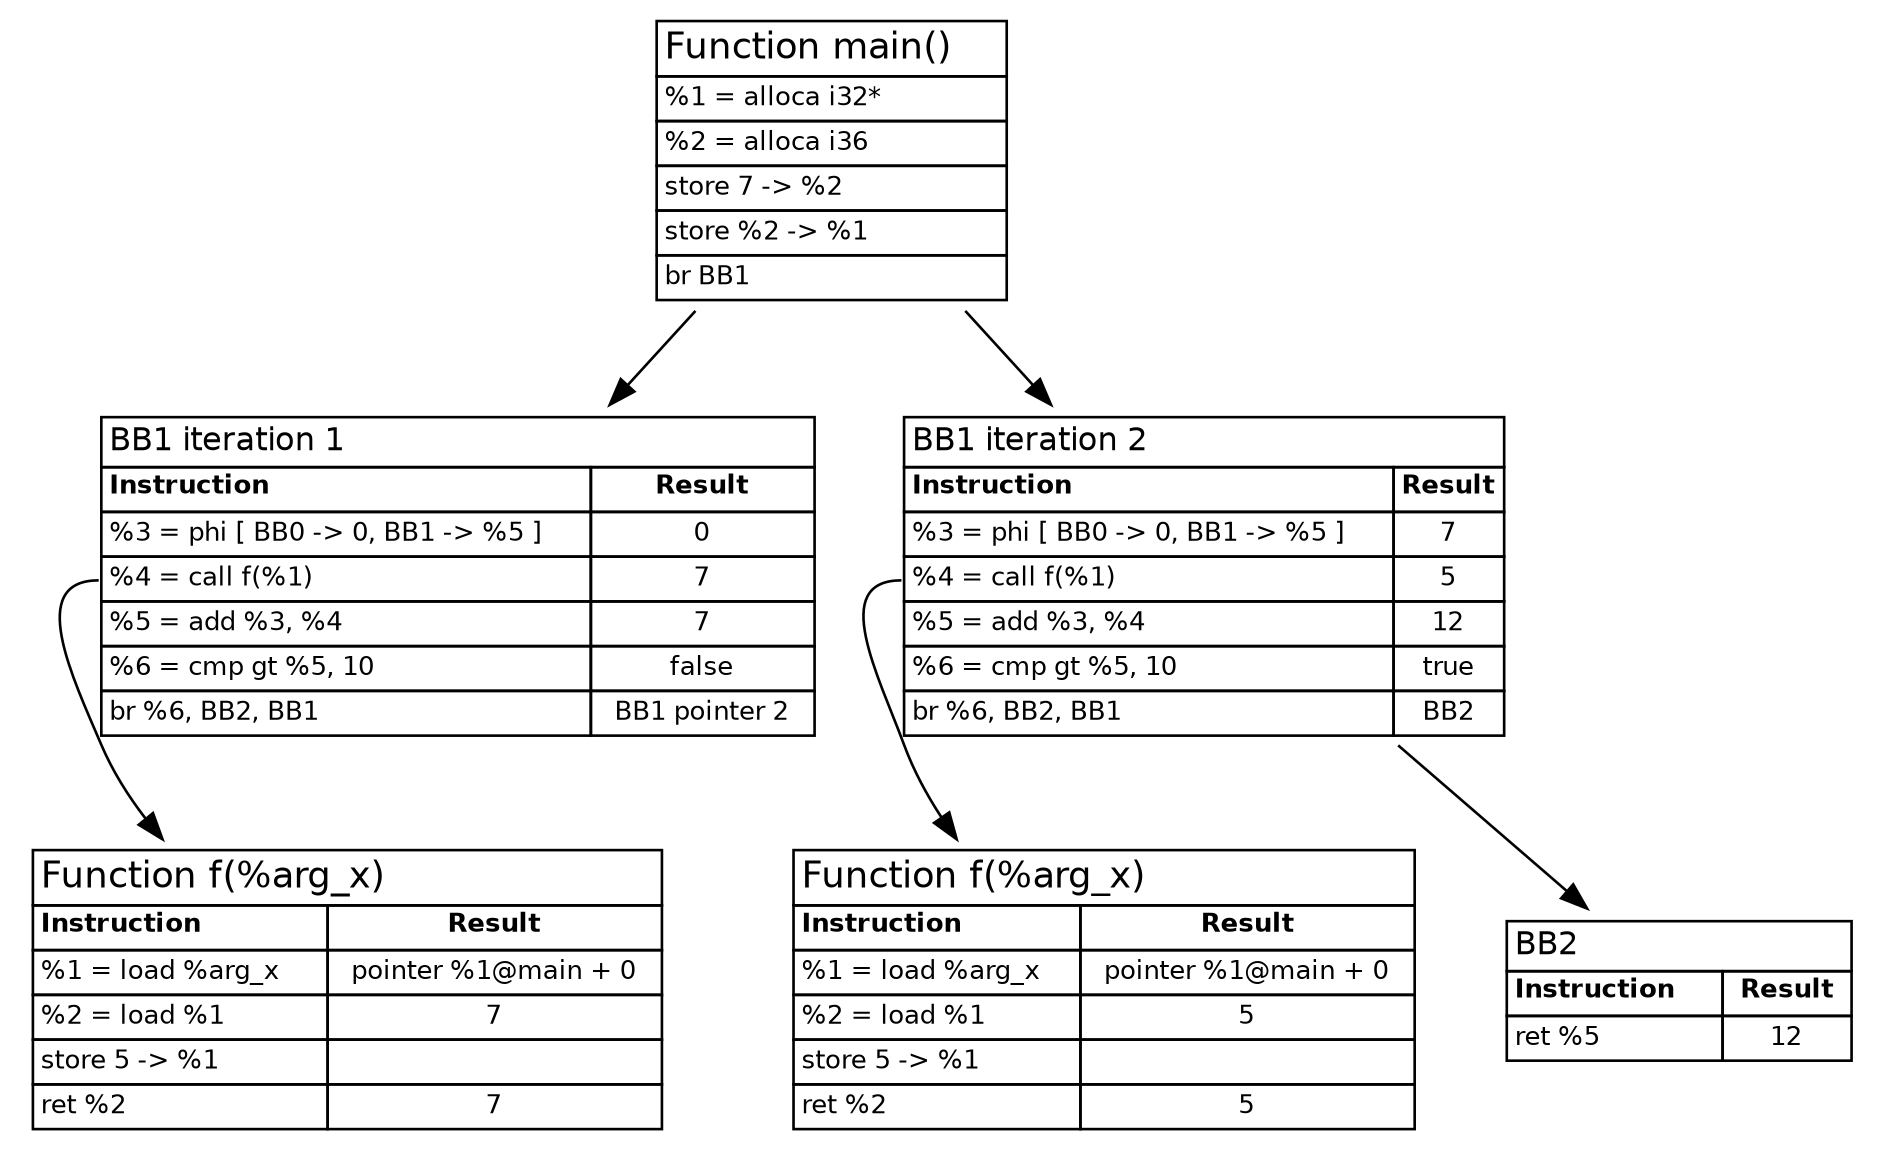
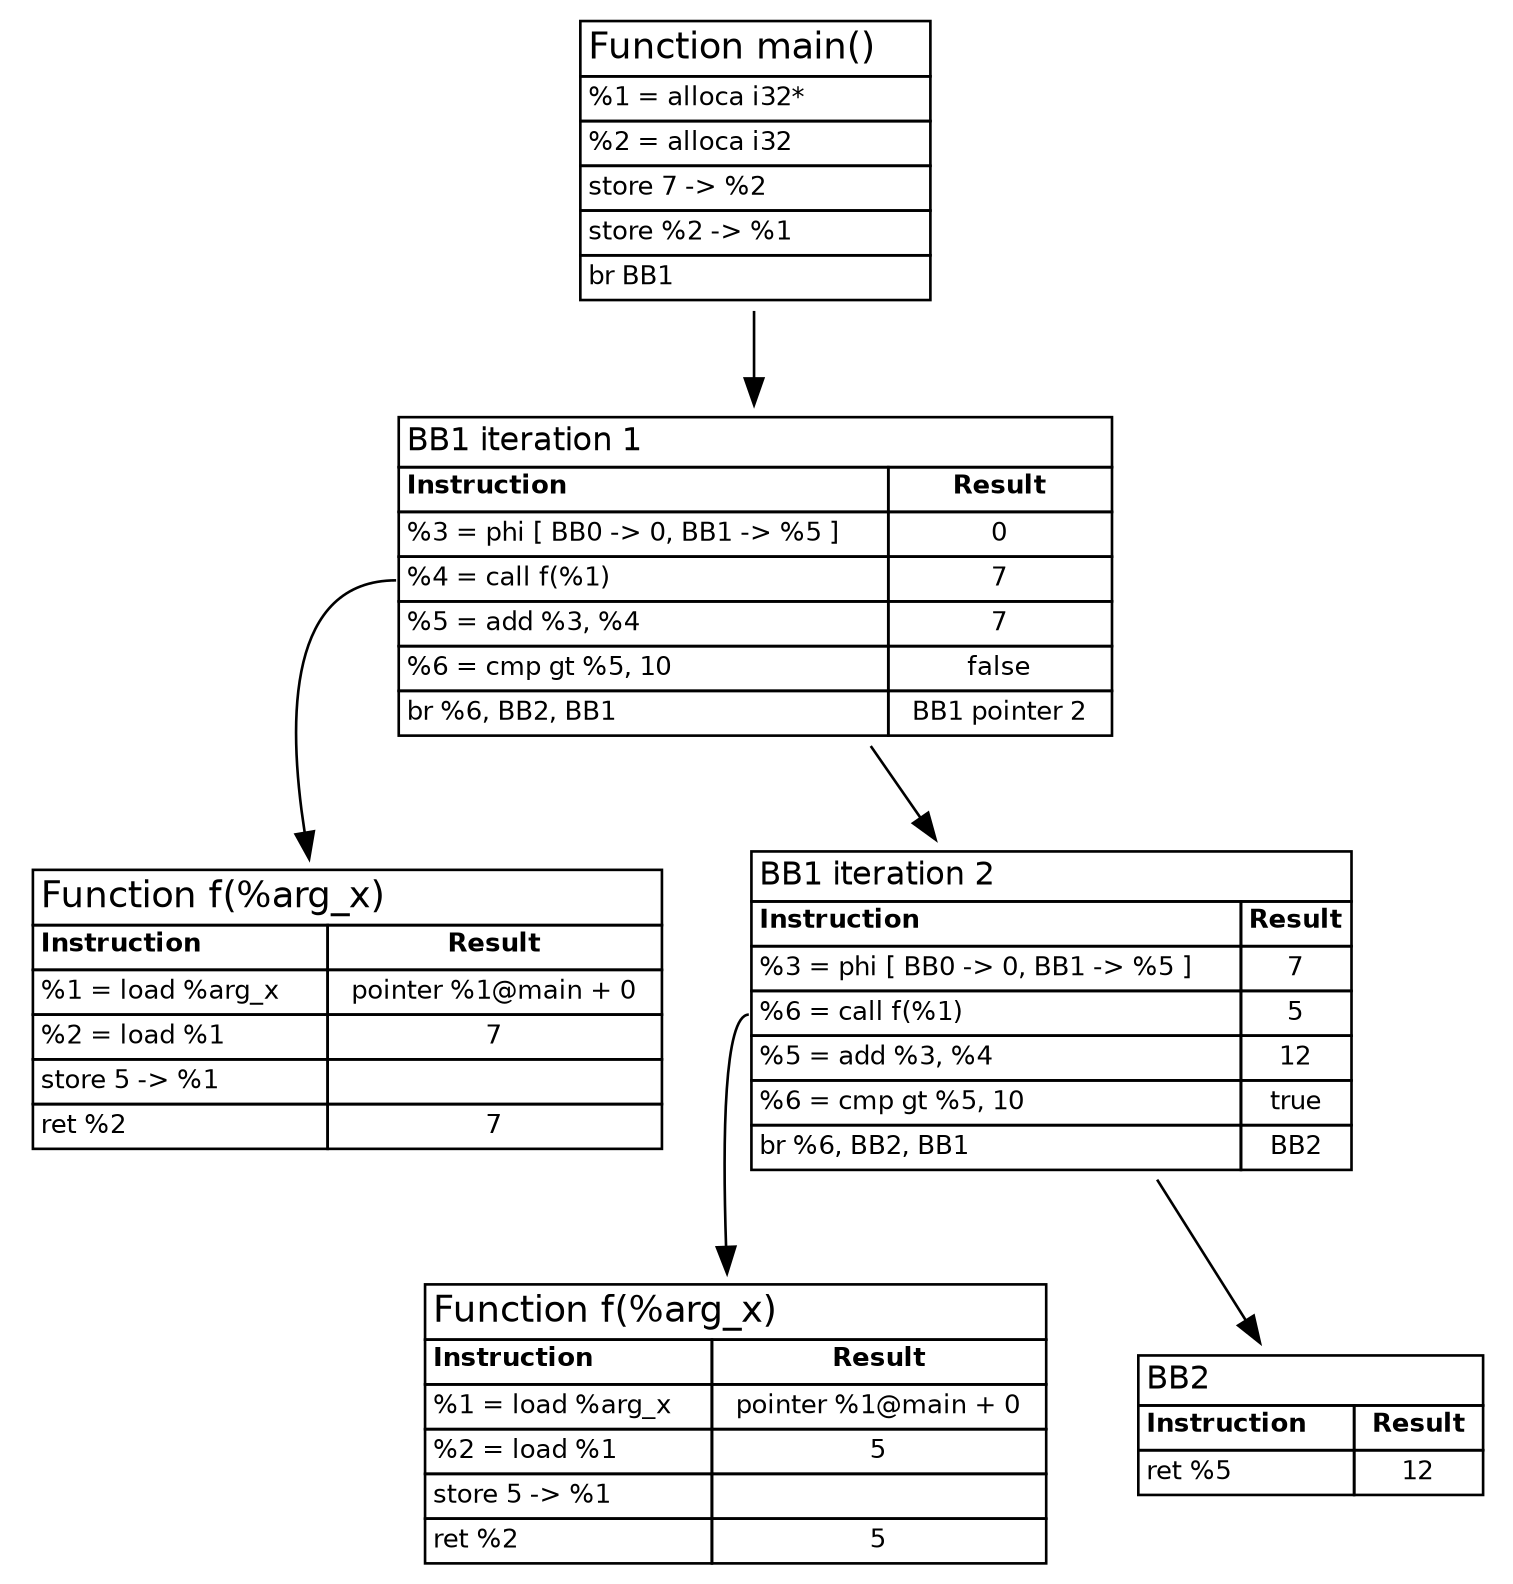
node "Function main()": text "%2 = alloca i36" -> "%2 = alloca i32"
edge "Function main()" -> "BB1 iteration 2": now "BB1 iteration 1" -> "BB1 iteration 2"
node "BB1 iteration 2": text "%4 = call f(%1)" -> "%6 = call f(%1)"
